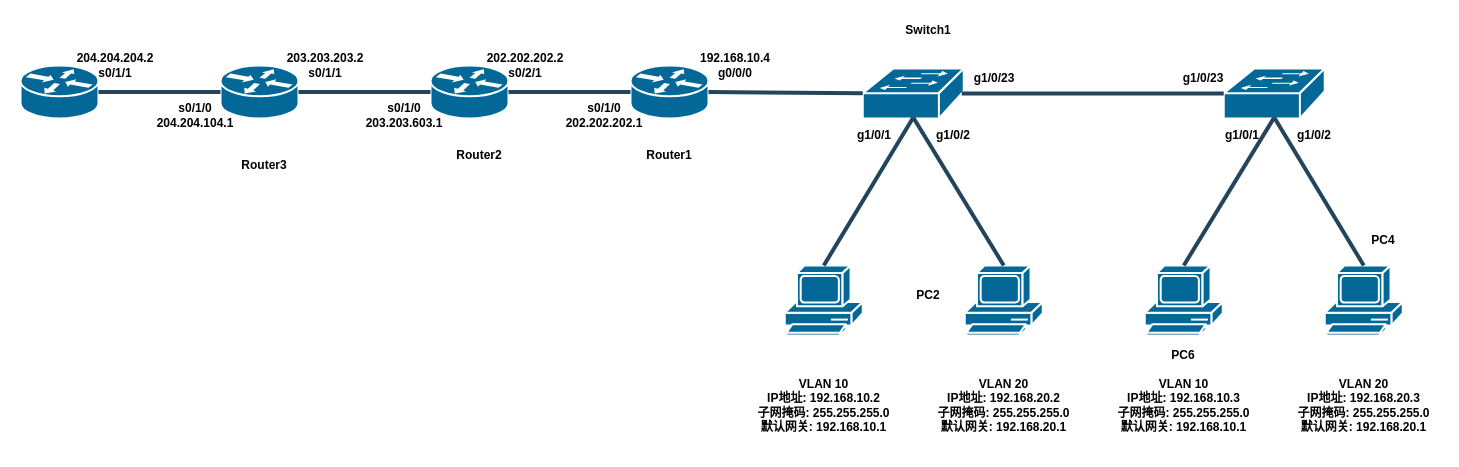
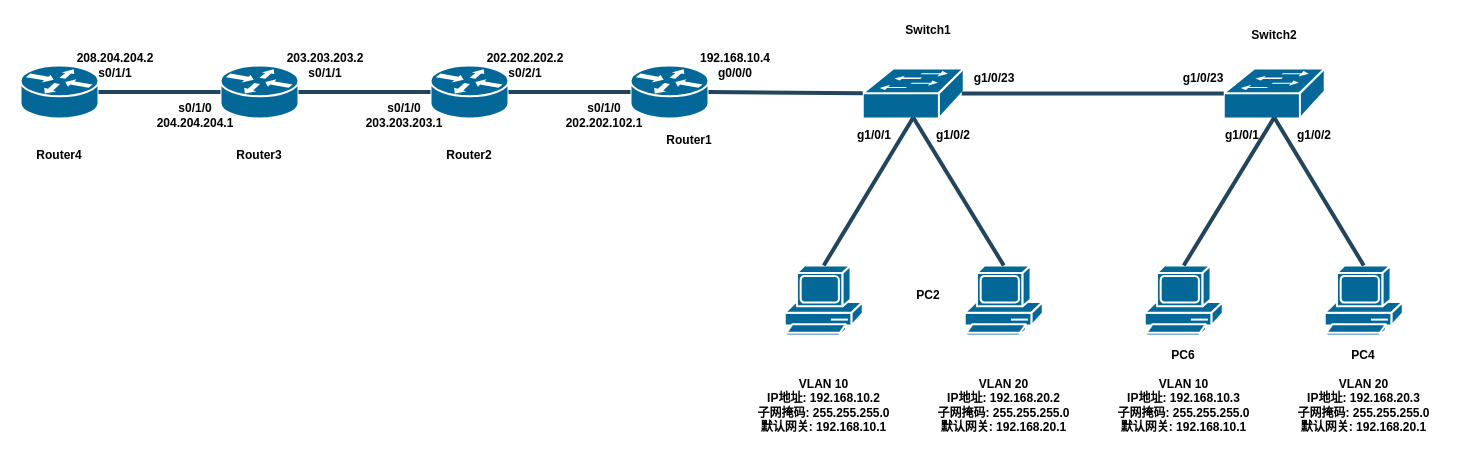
node "Switch2": added
node "204.204.204.2 s0/1/1": label "204.204.204.2 s0/1/1" -> "208.204.204.2 s0/1/1"
node "s0/1/0 204.204.104.1": label "s0/1/0 204.204.104.1" -> "s0/1/0 204.204.204.1"
node "s0/1/0 203.203.603.1": label "s0/1/0 203.203.603.1" -> "s0/1/0 203.203.203.1"
node "s0/1/0 202.202.202.1": label "s0/1/0 202.202.202.1" -> "s0/1/0 202.202.102.1"
node "Router4": added
node "Router2": moved (480, 156) -> (470, 156)
node "Router1": moved (670, 156) -> (690, 141)
node "Router3": moved (265, 166) -> (260, 156)
node "PC4": moved (1384, 241) -> (1364, 356)
